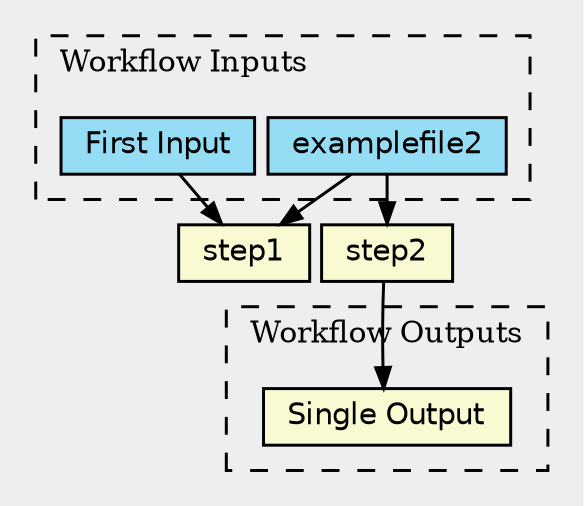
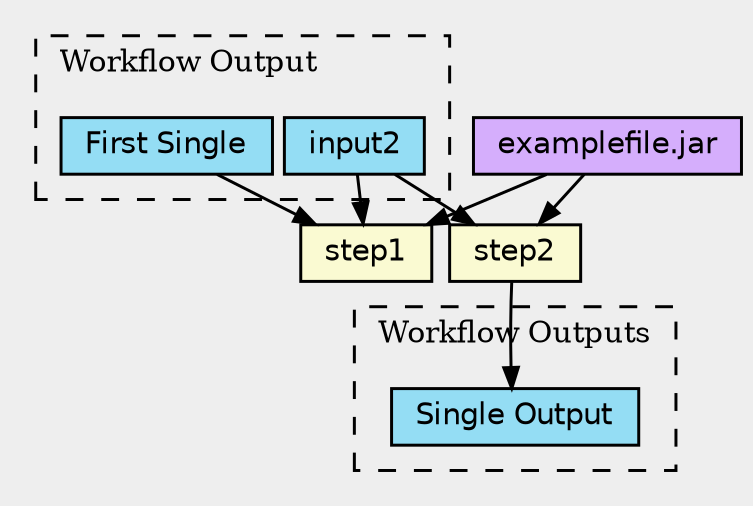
cluster "Workflow Inputs": label "Workflow Inputs" -> "Workflow Output"
node "First Input": label "First Input" -> "First Single"
node "examplefile2": label "examplefile2" -> "input2"
node "examplefile.jar": added
node "Single Output": fillcolor lightgoldenrodyellow -> #94ddf4
